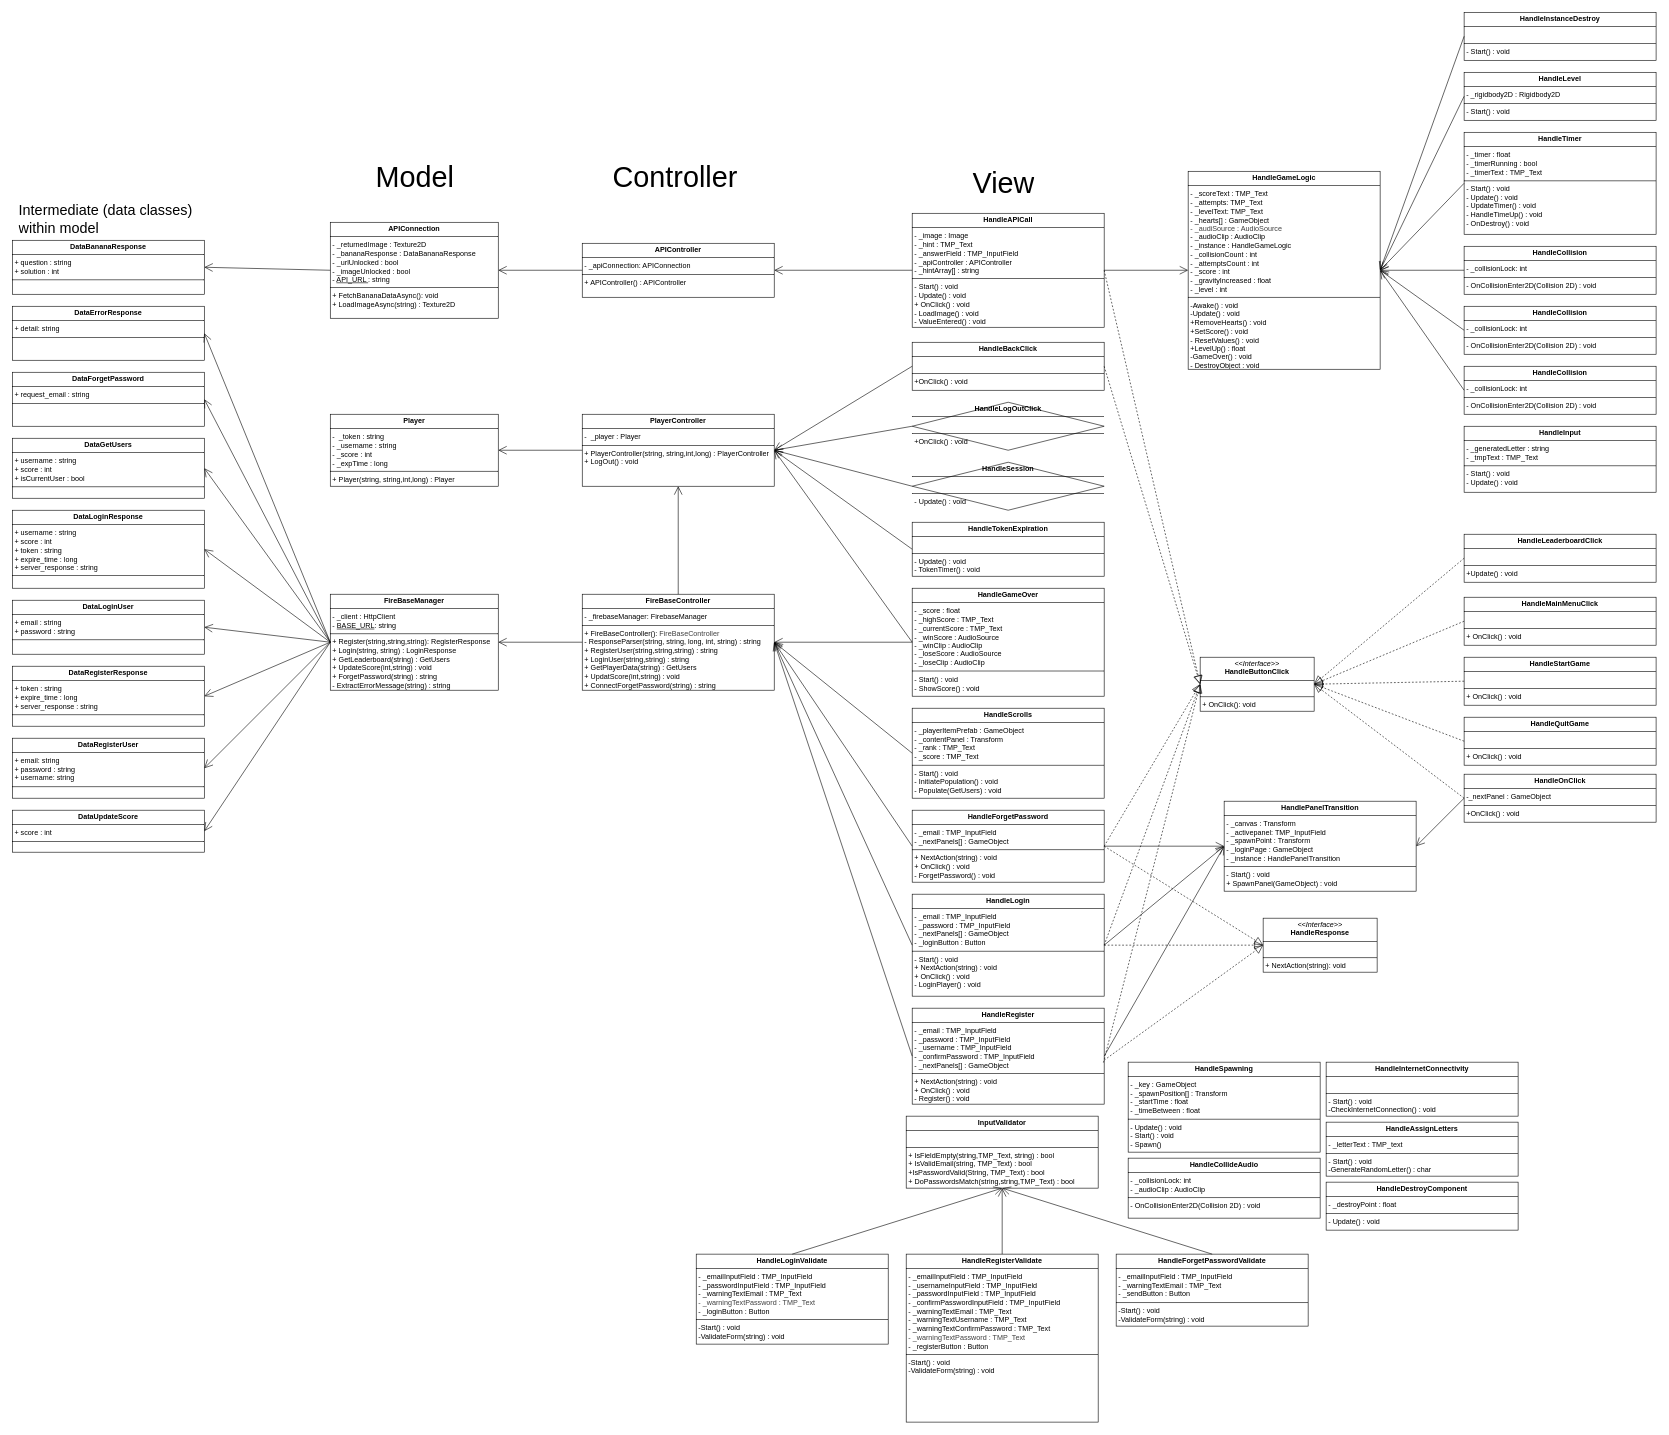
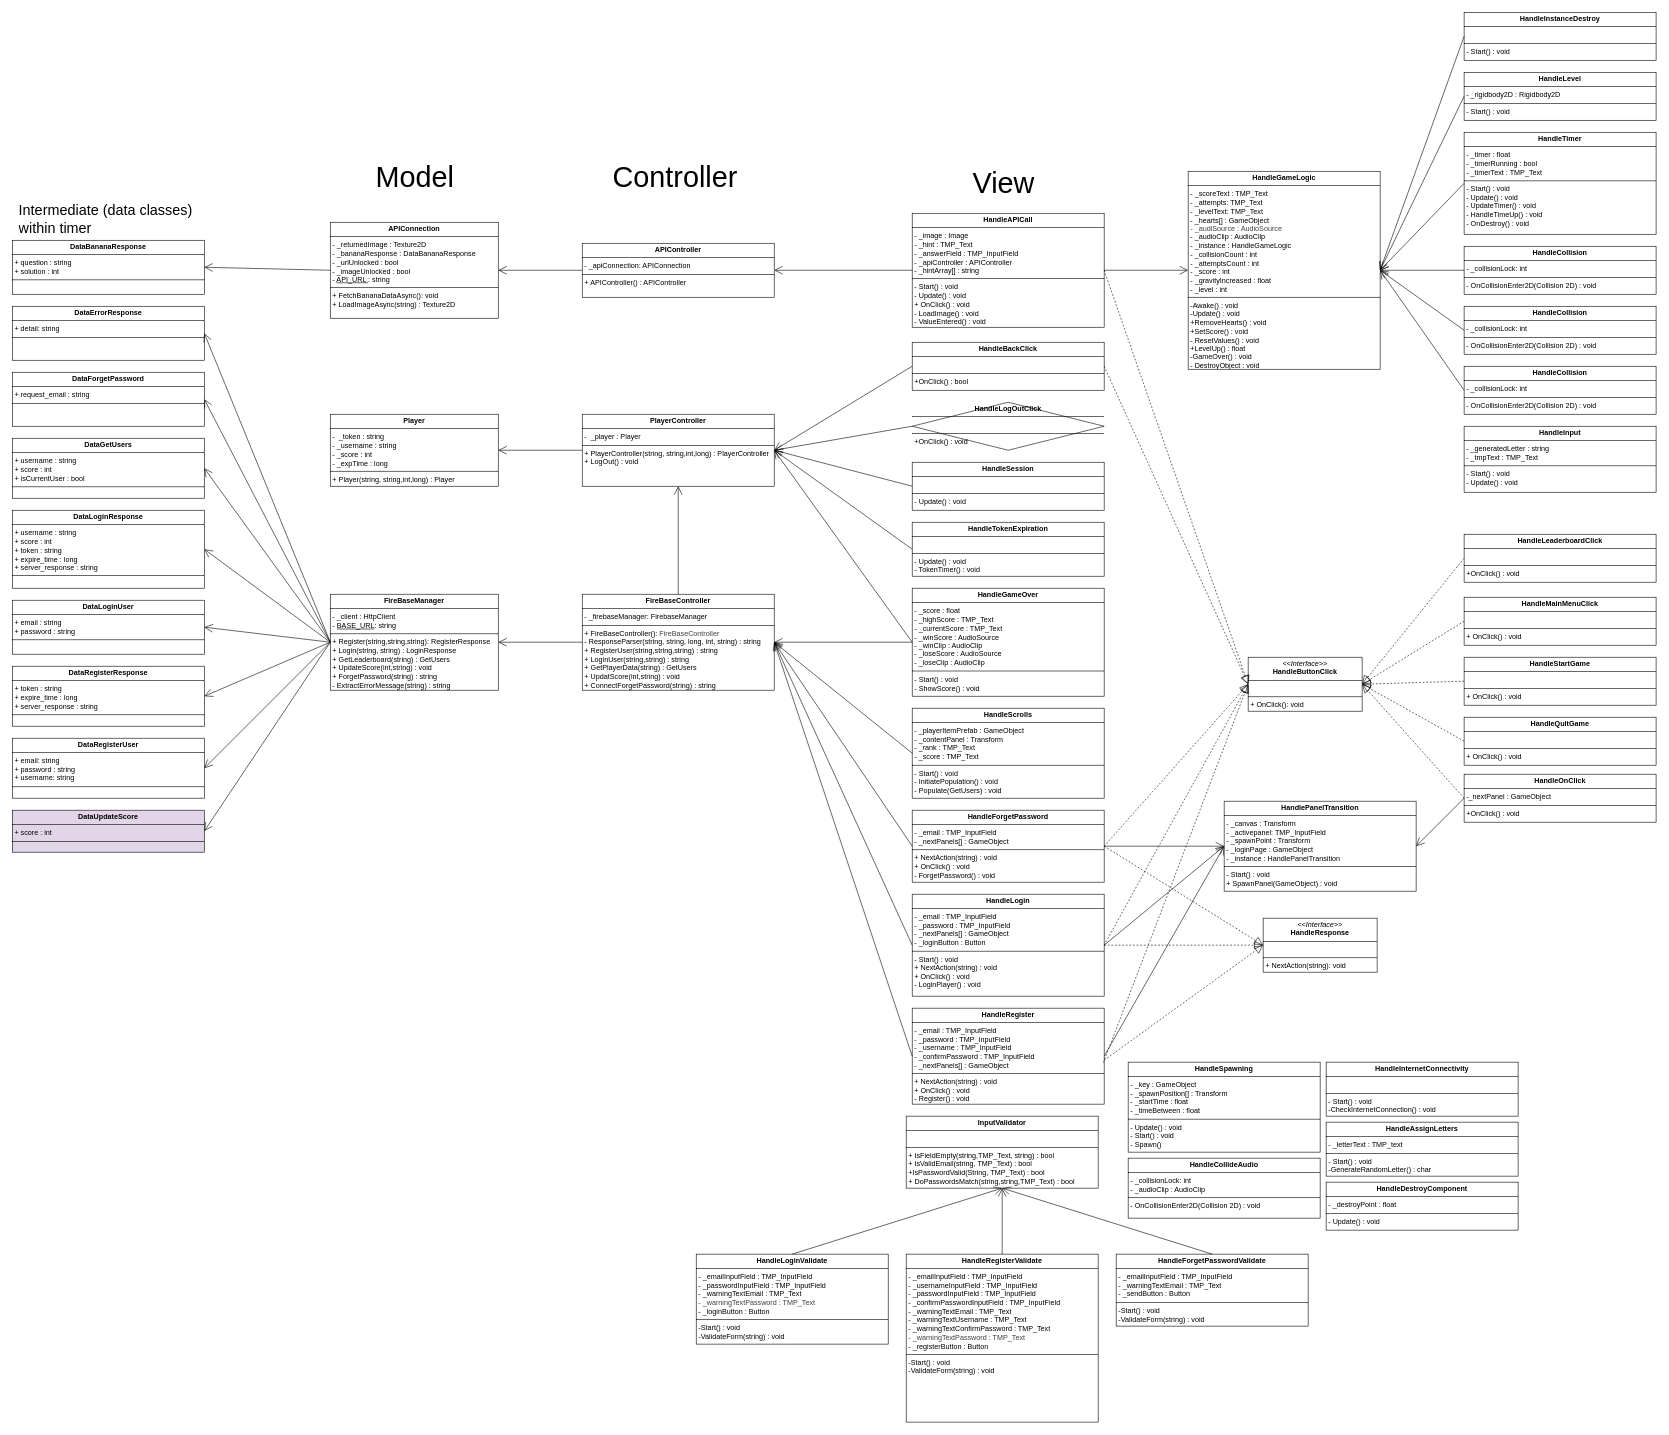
node "Intermediate (data classes) within model": label "Intermediate (data classes) within model" -> "Intermediate (data classes) within timer"
node "HandleBackClick +OnClick() : void": label "HandleBackClick +OnClick() : void" -> "HandleBackClick +OnClick() : bool"
node "HandleSession - Update() : void": shape diamond -> rectangle
node "HandleLeaderboardClick +Update() : void": label "HandleLeaderboardClick +Update() : void" -> "HandleLeaderboardClick +OnClick() : void"
node "<<Interface>> HandleButtonClick + OnClick(): void": moved (1257, 684) -> (1305, 684)
node "DataUpdateScore + score : int": fillcolor #ffffff -> #e1d5e7
